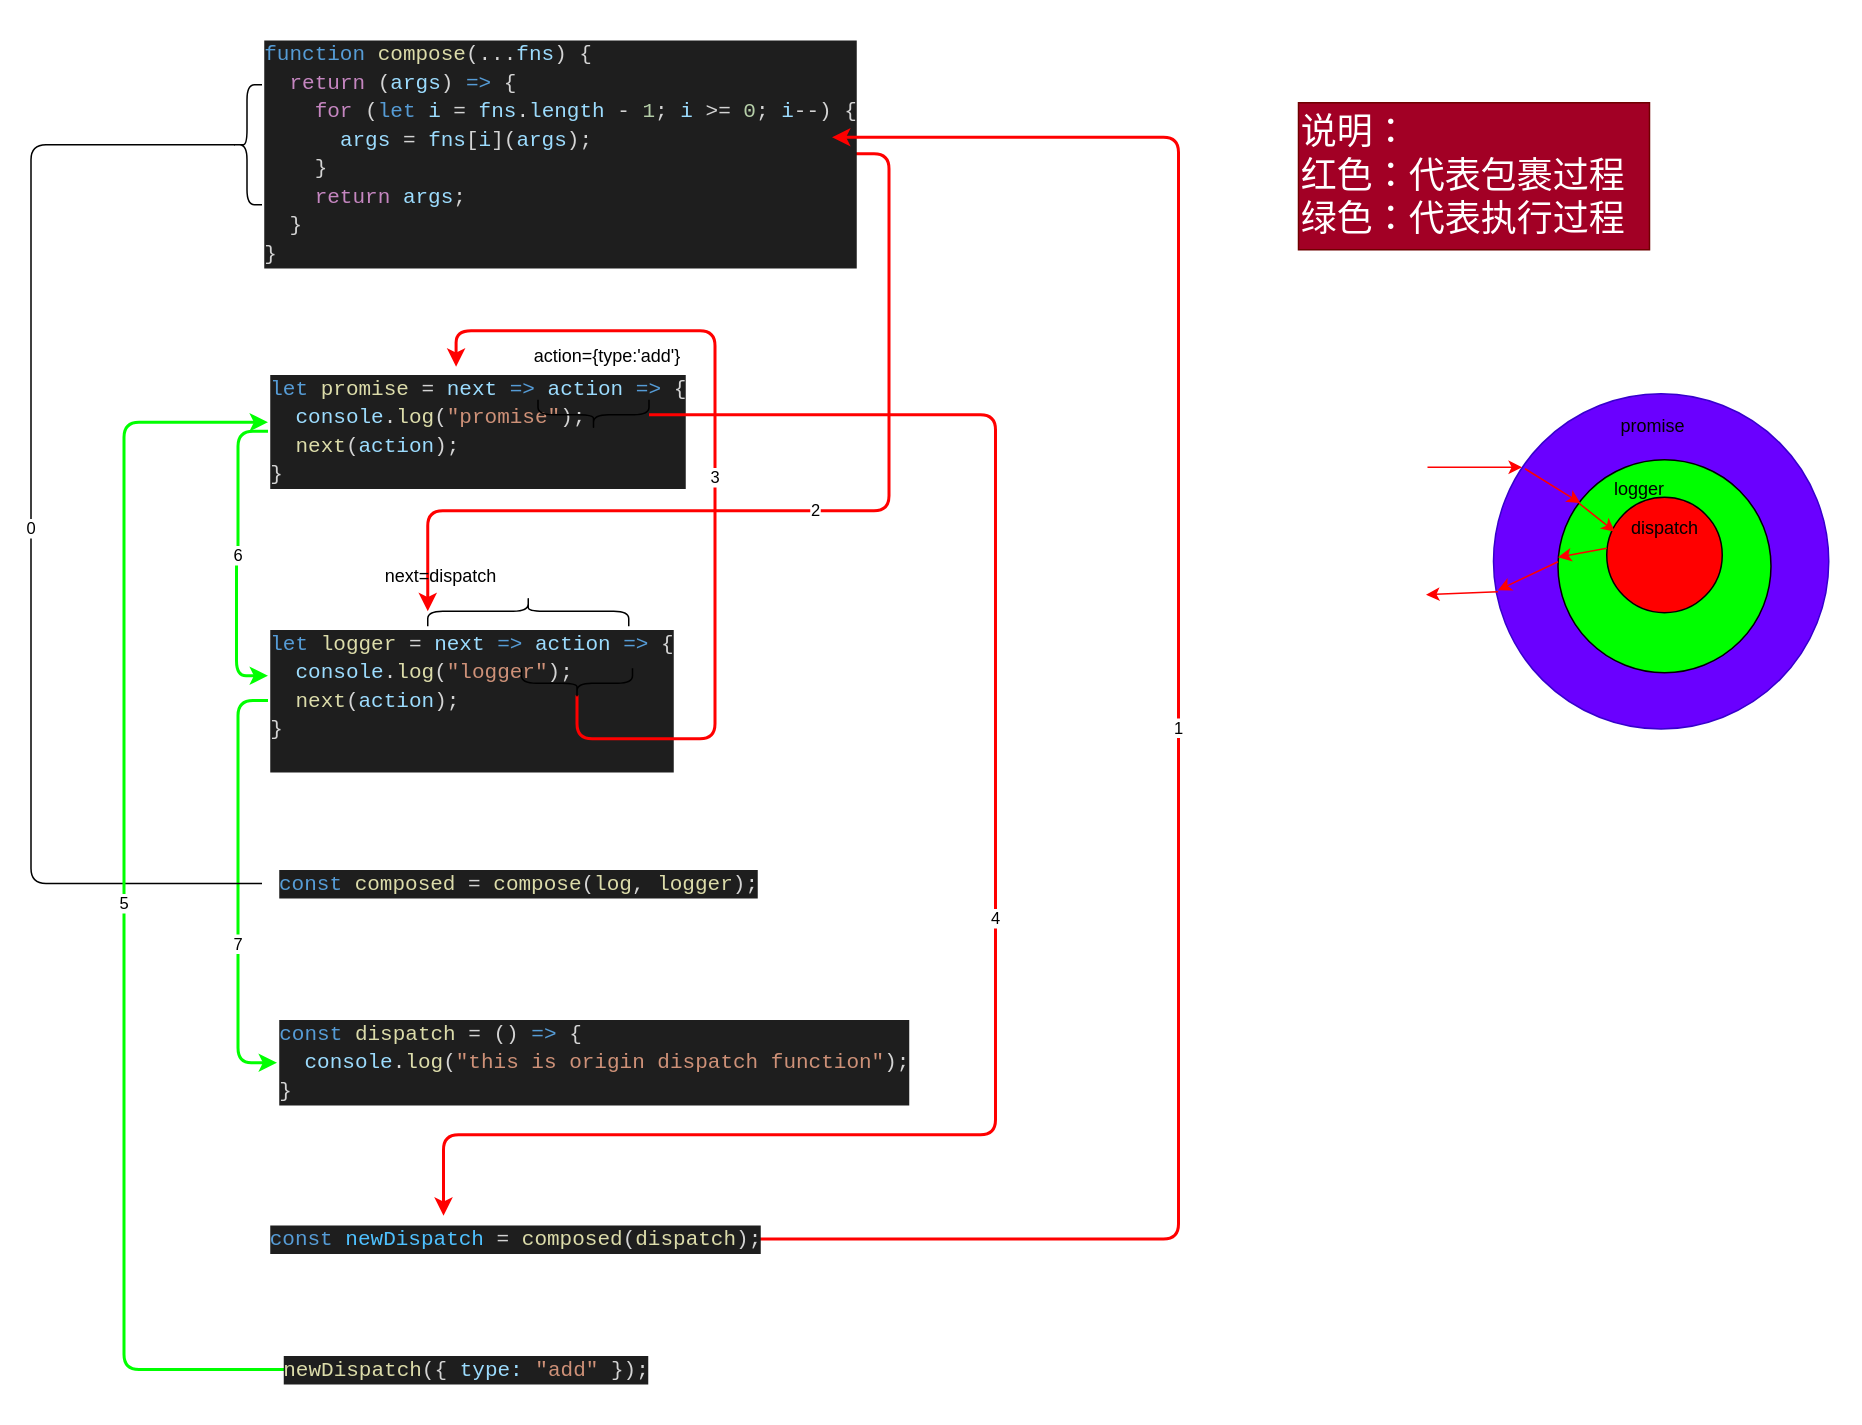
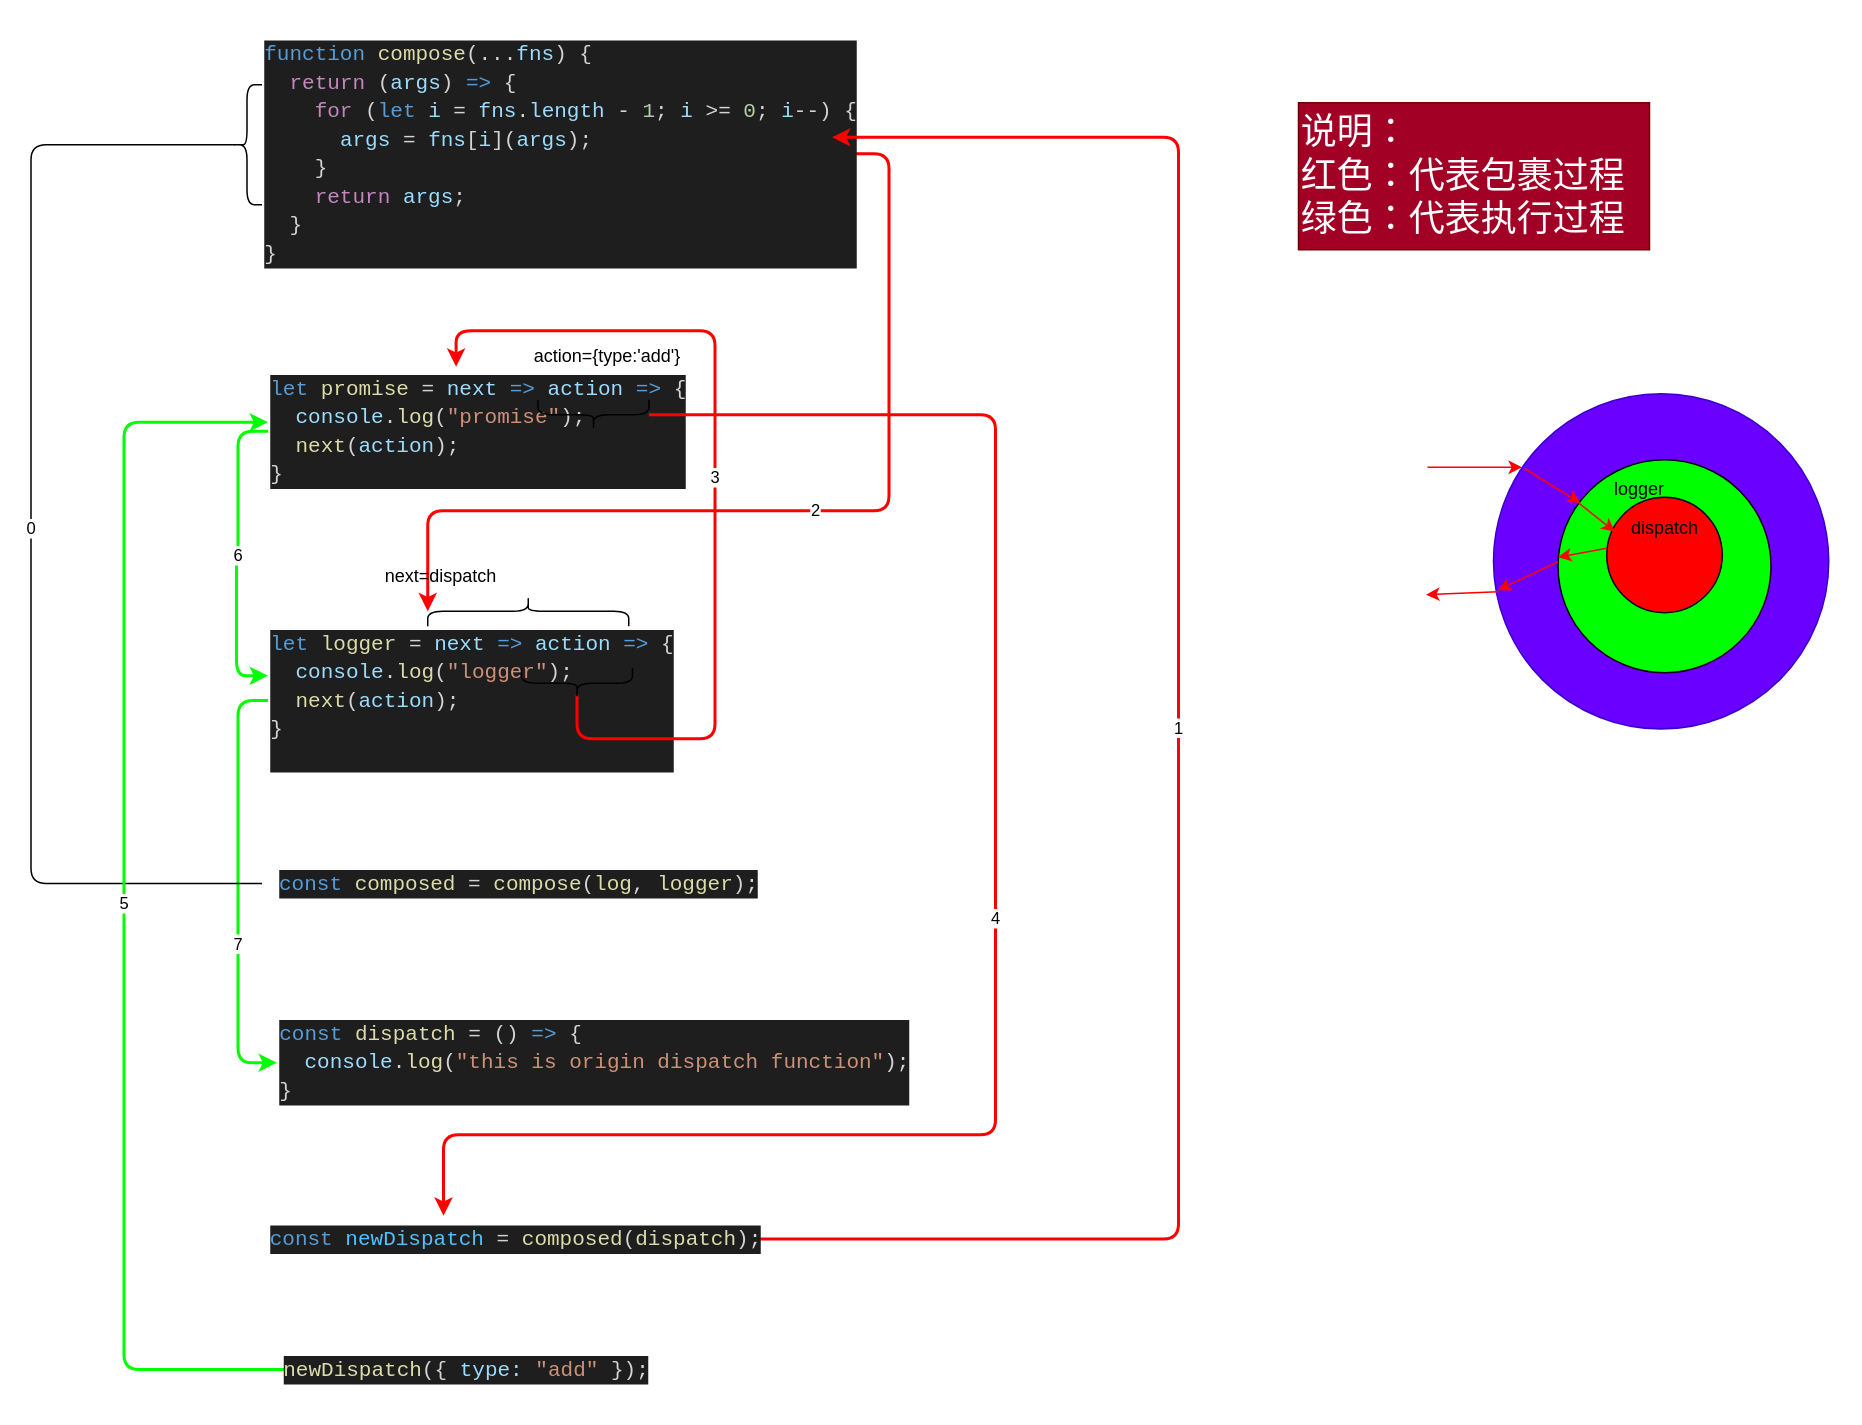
node "promise": removed
